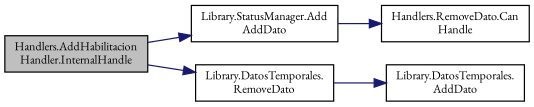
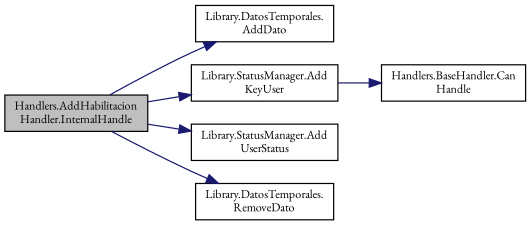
node "Library.StatusManager.Add AddDato": label "Library.StatusManager.Add AddDato" -> "Library.StatusManager.Add KeyUser"
node "Handlers.RemoveDato.Can Handle": label "Handlers.RemoveDato.Can Handle" -> "Handlers.BaseHandler.Can Handle"
edge "Library.DatosTemporales. RemoveDato" -> "Library.DatosTemporales. AddDato": now "Handlers.AddHabilitacion Handler.InternalHandle" -> "Library.DatosTemporales. AddDato"
node "Library.StatusManager.Add UserStatus": added
